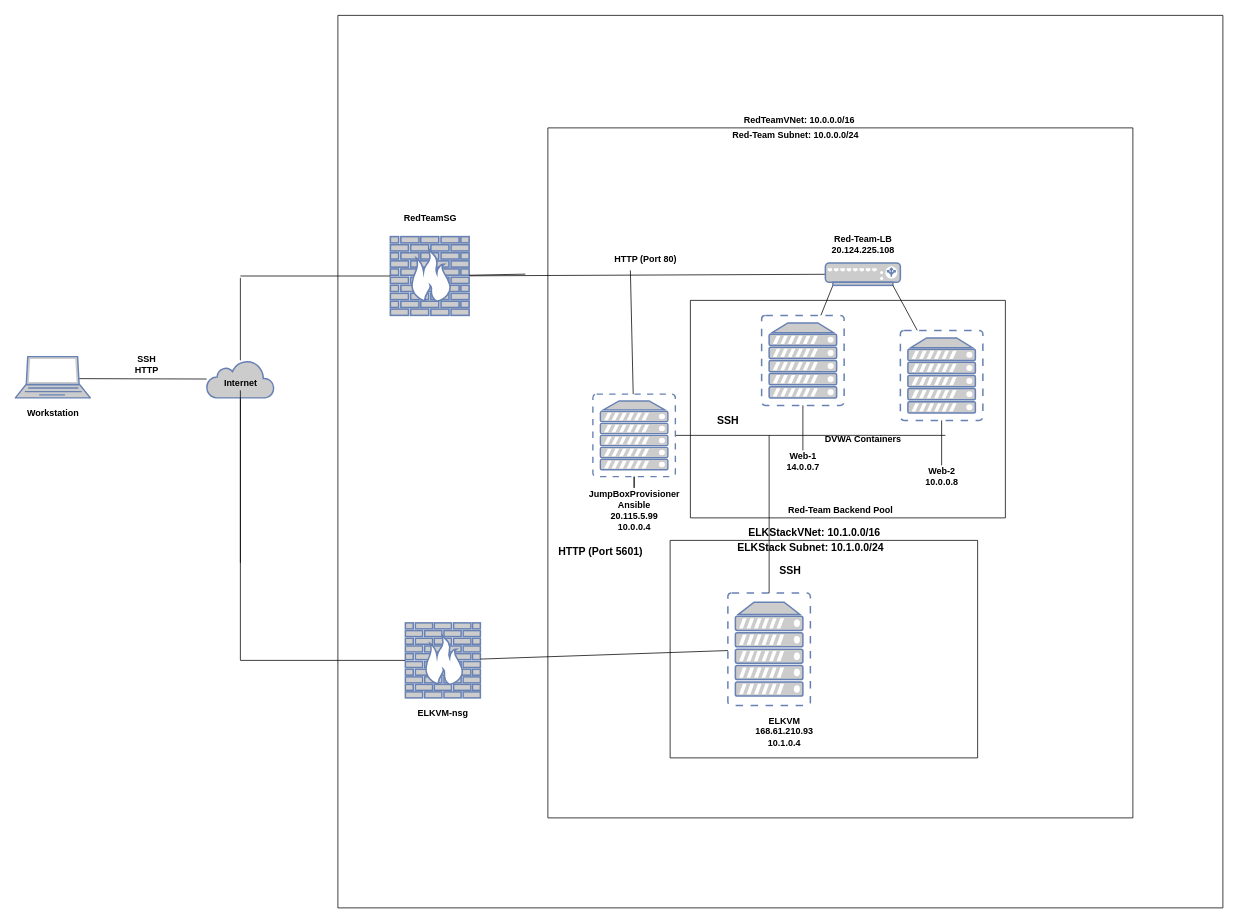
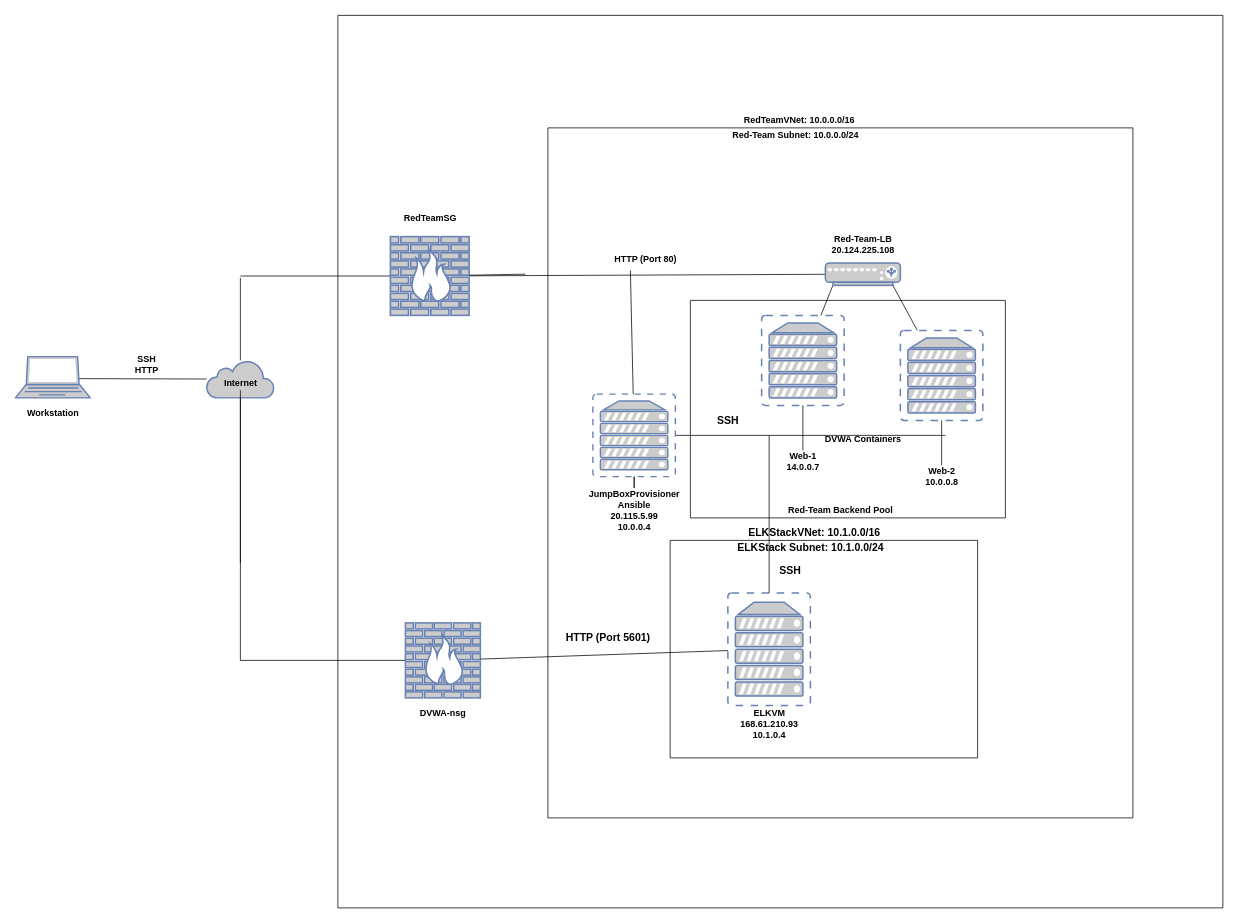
node "HTTP (Port 5601)": moved (600, 552) -> (608, 638)
node "ELKVM-nsg": label "ELKVM-nsg" -> "DVWA-nsg"
node "ELKVM 168.61.210.93 10.1.0.4": moved (784, 732) -> (769, 724)
